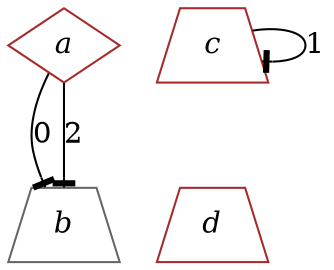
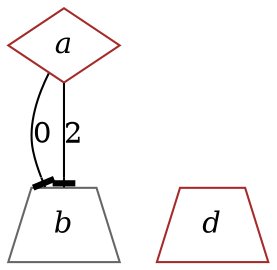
node "c": removed
